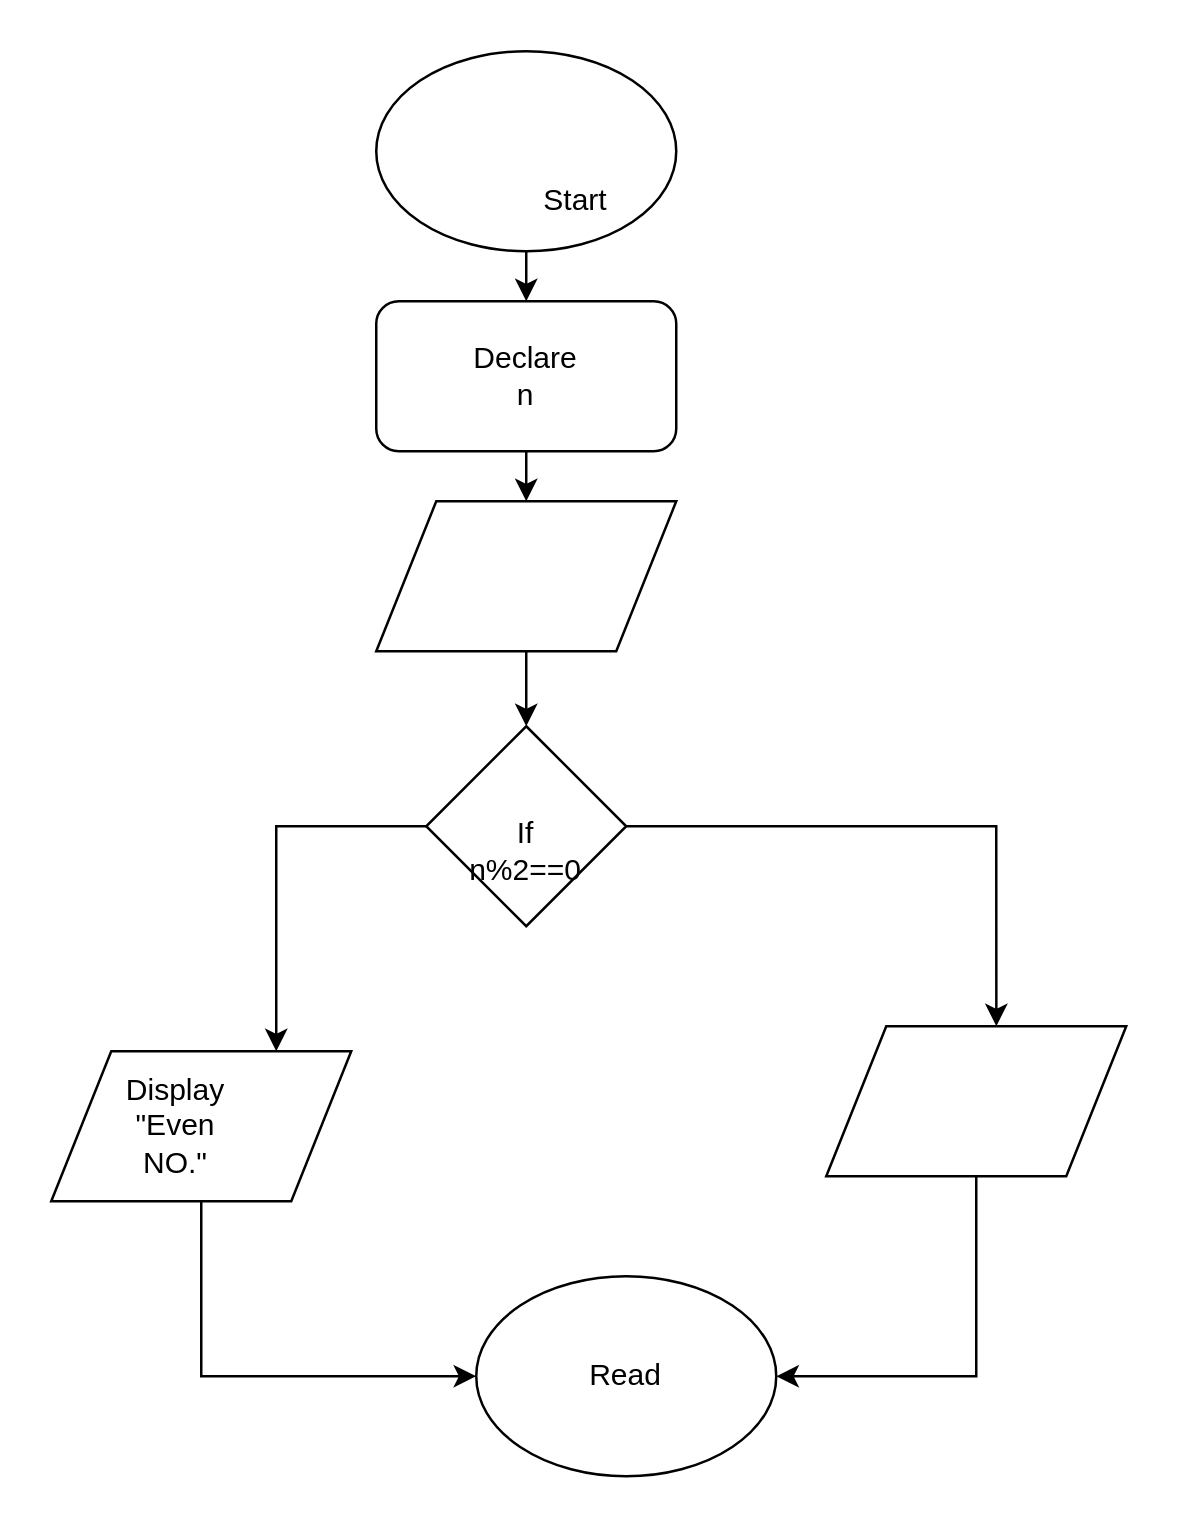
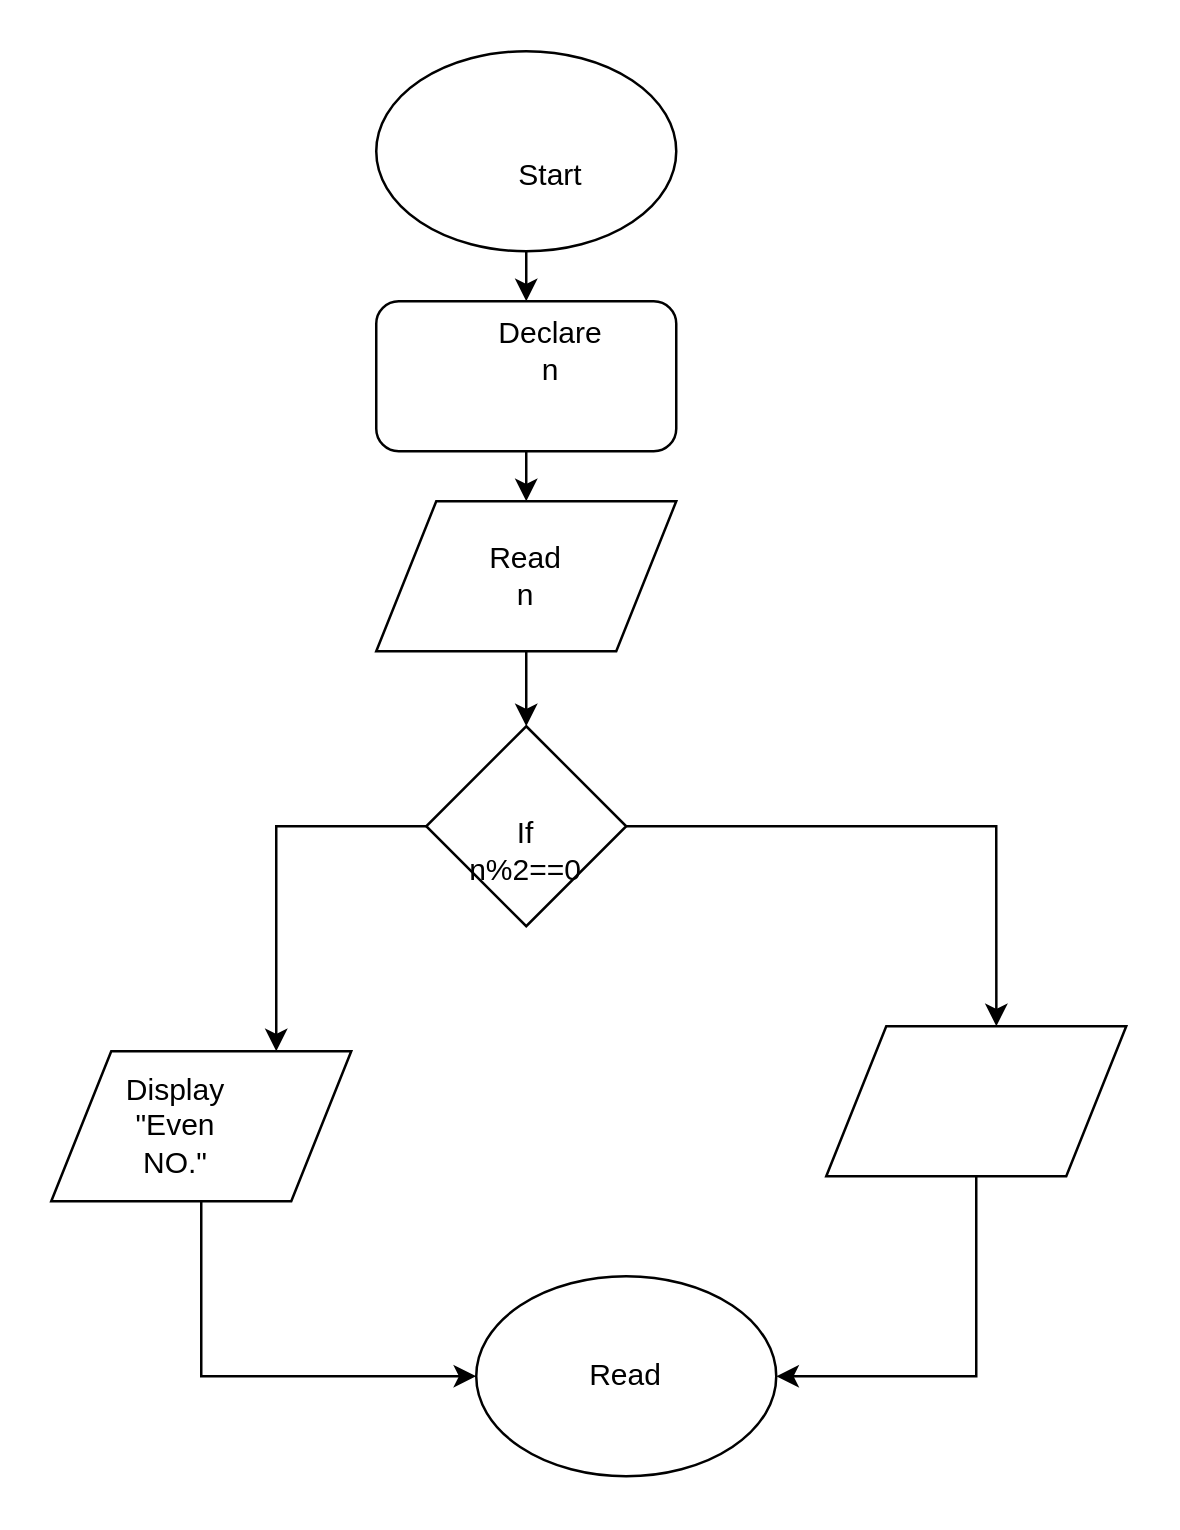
node "Start": moved (576, 201) -> (551, 176)
node "Declare n": moved (526, 376) -> (551, 351)
node "Read n": added
